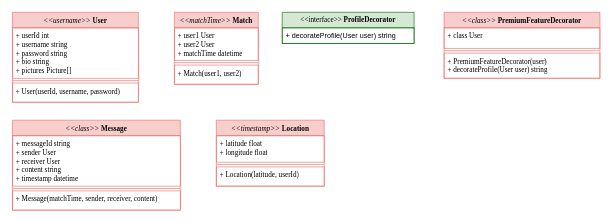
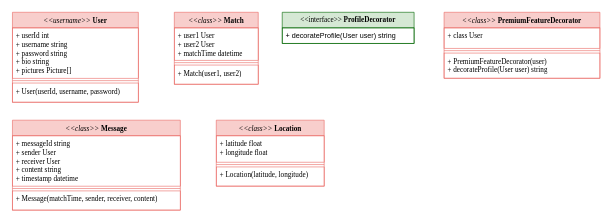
node "<<matchTime>> Match": label "<<matchTime>> Match" -> "<<class>> Match"
node "<<timestamp>> Location": label "<<timestamp>> Location" -> "<<class>> Location"
node "+ Location(latitude, userId)": label "+ Location(latitude, userId)" -> "+ Location(latitude, longitude)"
